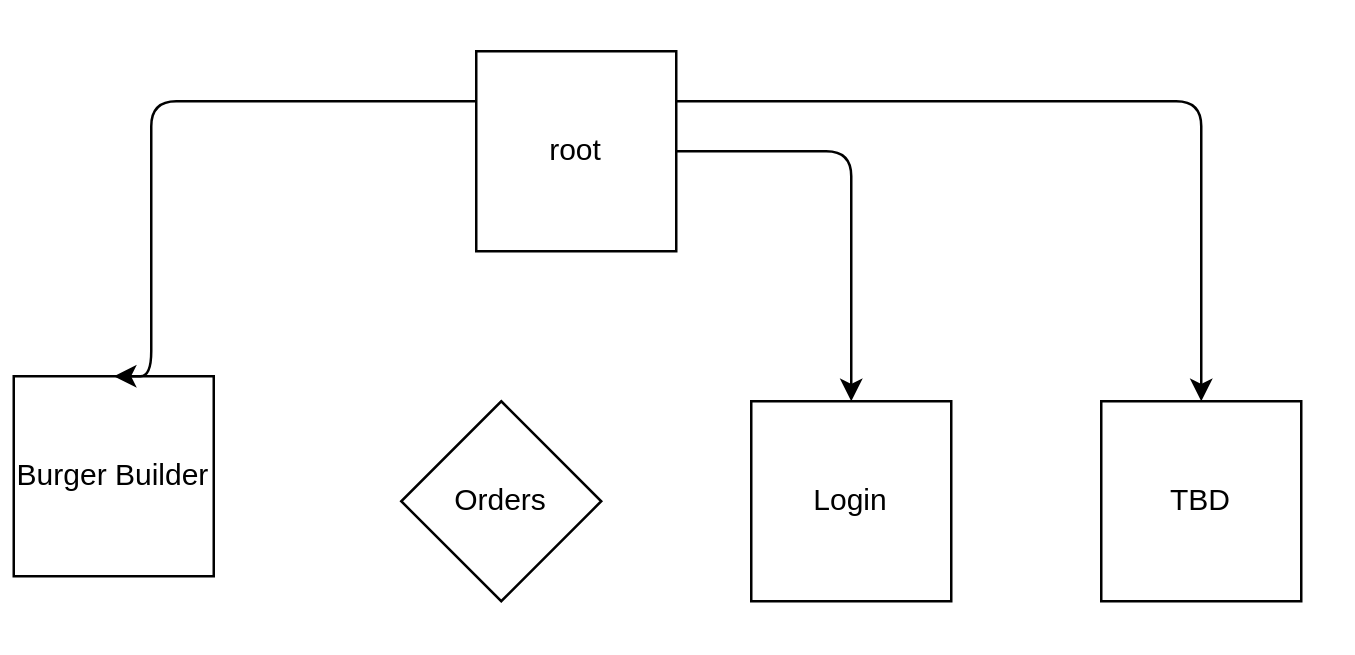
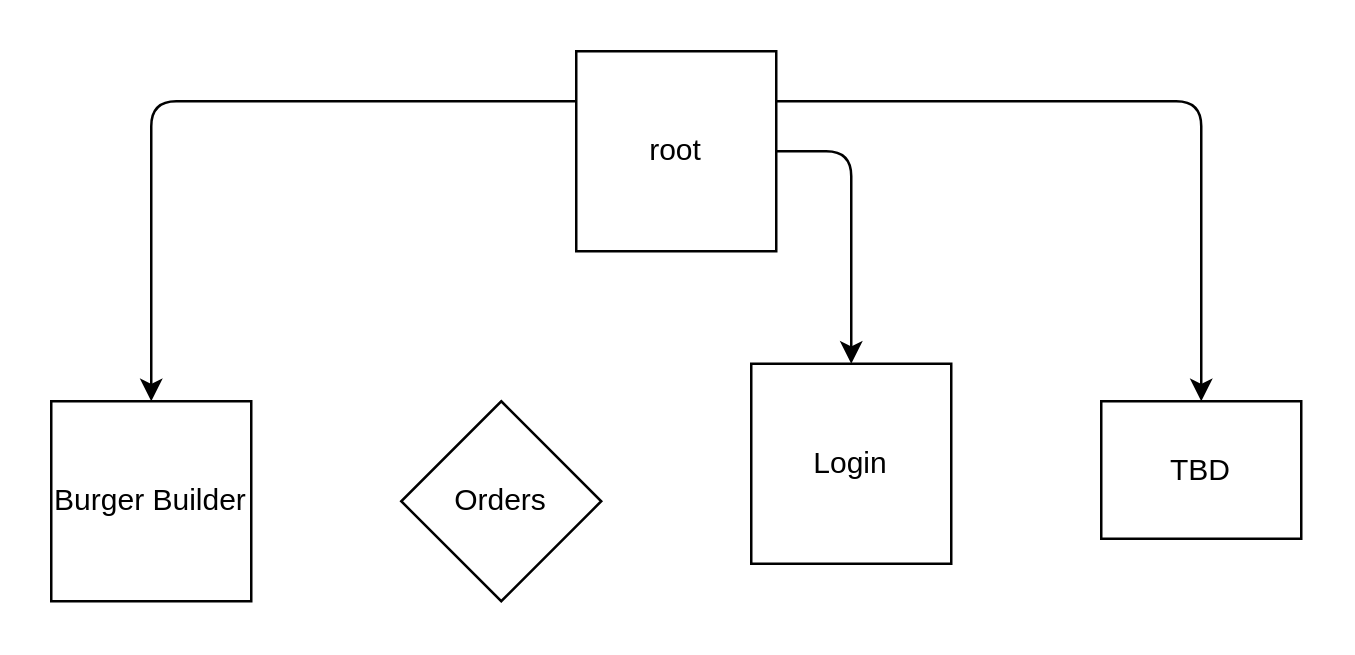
node "root": moved (576, 151) -> (676, 151)
node "Burger Builder": moved (114, 476) -> (151, 501)
node "Login": moved (851, 501) -> (851, 464)
node "TBD": size 200x200 -> 200x138
